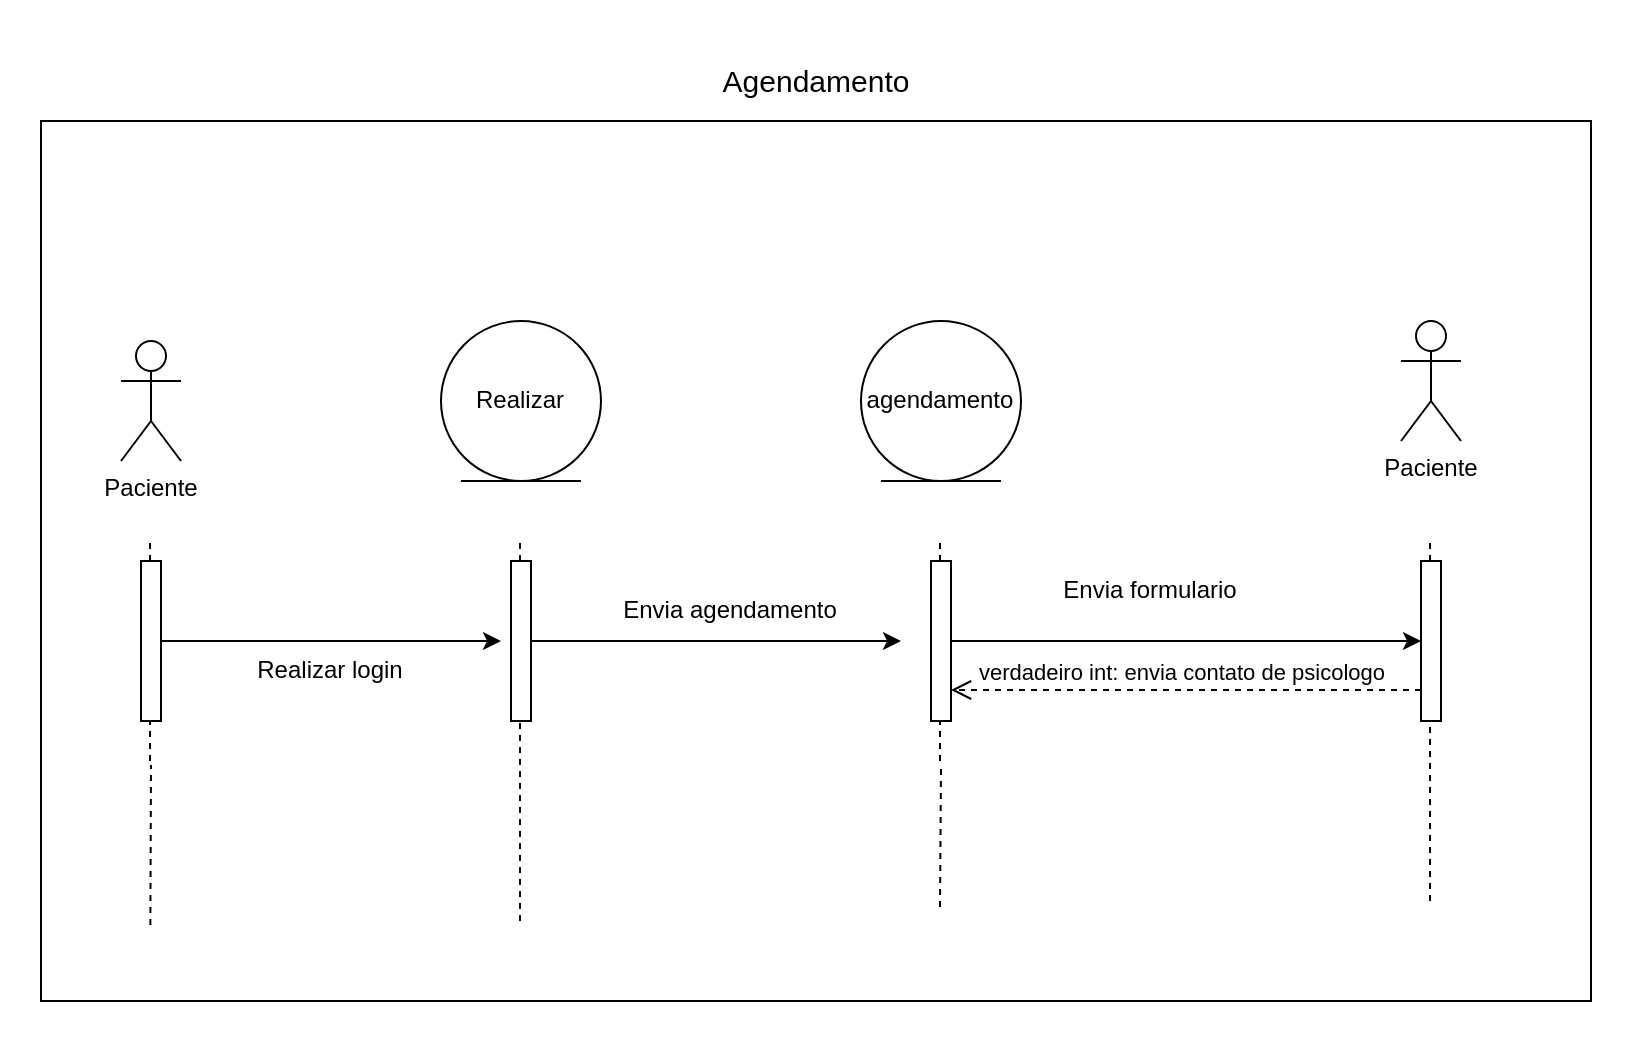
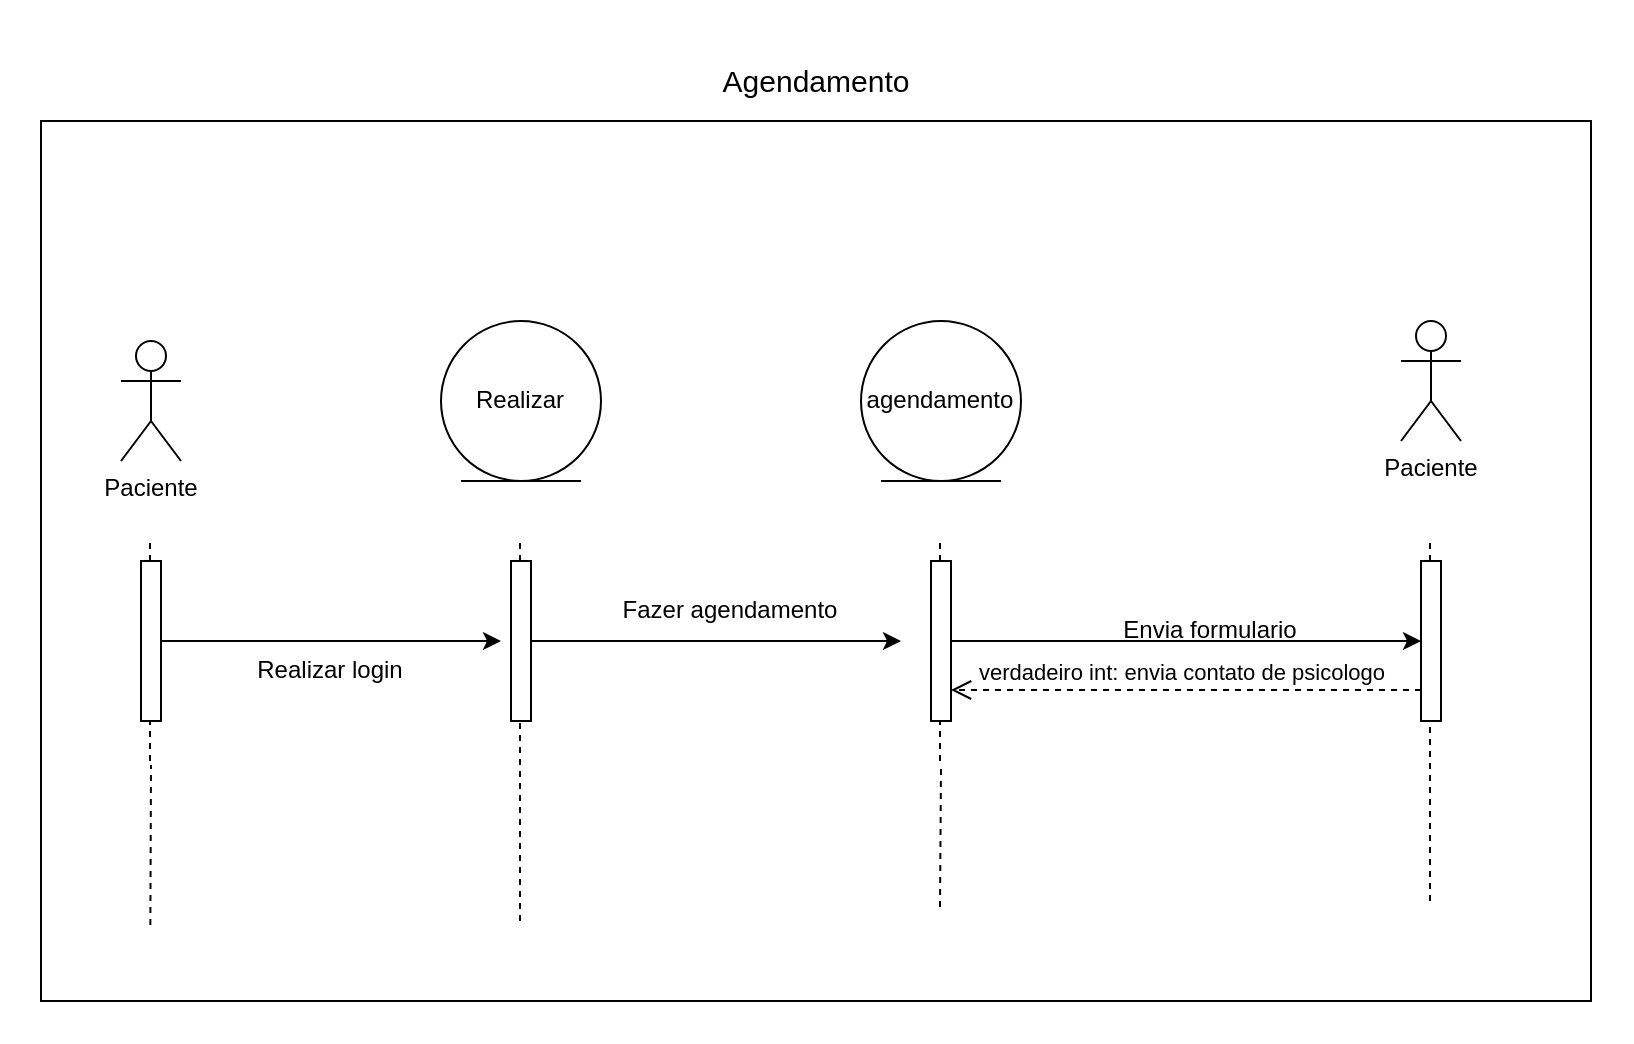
node "Envia formulario": moved (1151, 591) -> (1211, 631)
node "Envia agendamento": label "Envia agendamento" -> "Fazer agendamento"
